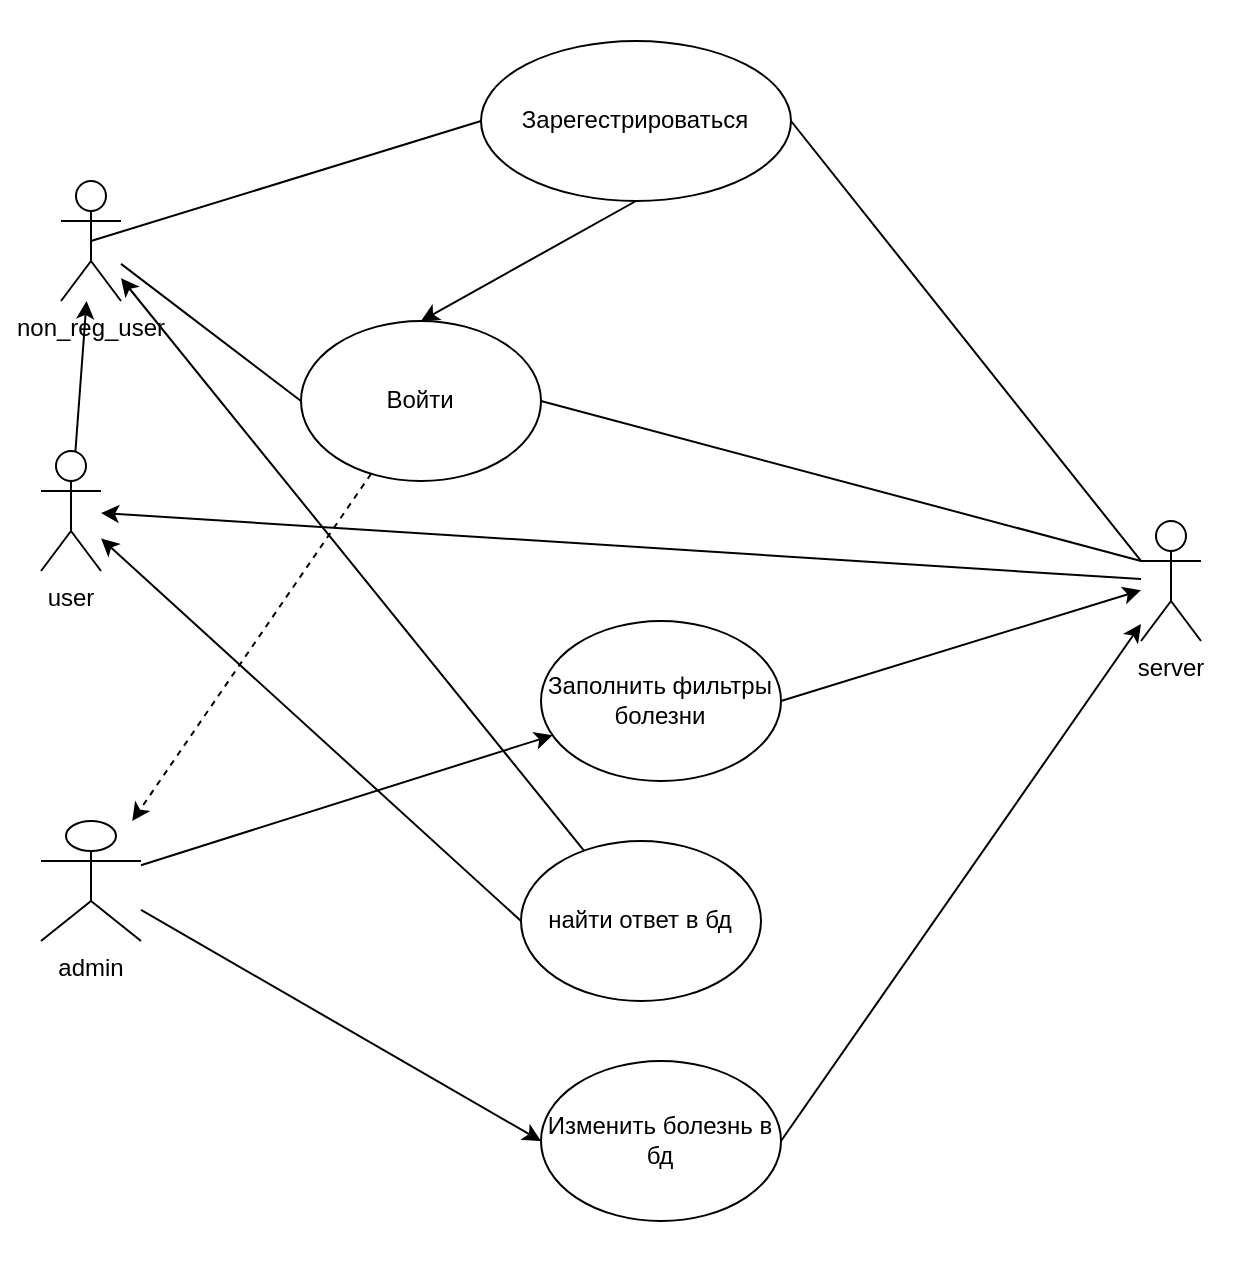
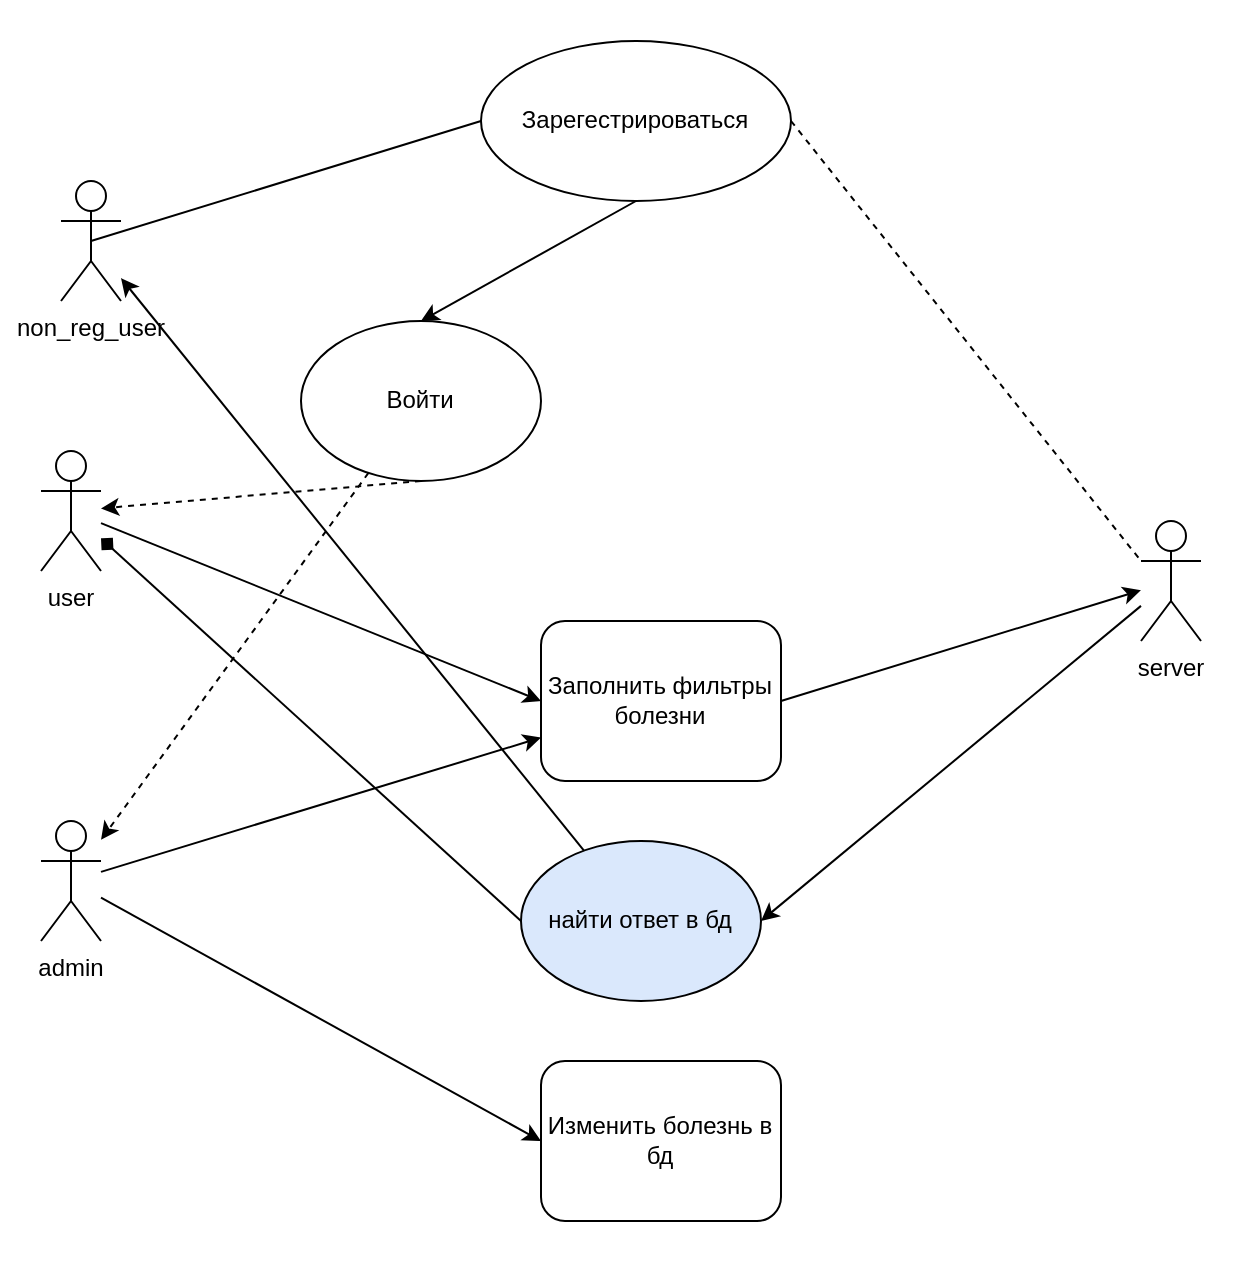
edge "non_reg_user" -- "Войти": removed
edge "Зарегестрироваться" -- "server": style solid -> dashed
edge "user" -> "non_reg_user": now "user" -> "Заполнить фильтры болезни"
edge "Войти" -- "server": removed
edge "Войти" -> "user": added
edge "найти ответ в бд" -> "user": arrowhead classic -> diamond
edge "server" -> "user": now "server" -> "найти ответ в бд"
node "Заполнить фильтры болезни": shape ellipse -> rounded rectangle
node "admin": size 100x120 -> 60x120
edge "Изменить болезнь в бд" -> "server": removed
node "найти ответ в бд": fillcolor #ffffff -> #dae8fc
node "Изменить болезнь в бд": shape ellipse -> rounded rectangle
